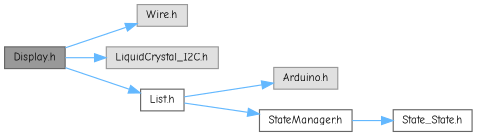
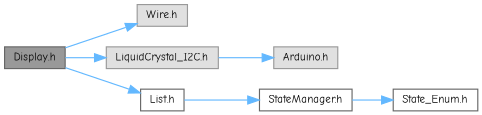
edge "List.h" -> "Arduino.h": now "LiquidCrystal_I2C.h" -> "Arduino.h"
node "State_State.h": label "State_State.h" -> "State_Enum.h"
